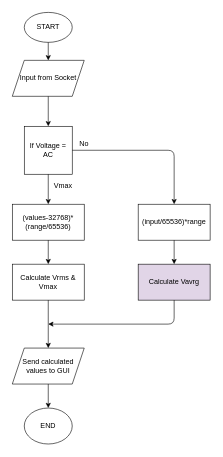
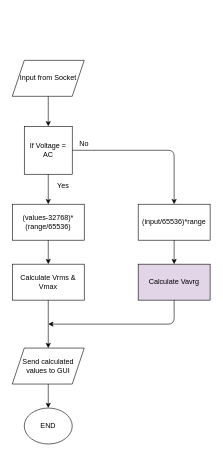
node "START": removed
edge "START" -> "Input from Socket": removed
node "Vmax": label "Vmax" -> "Yes"
